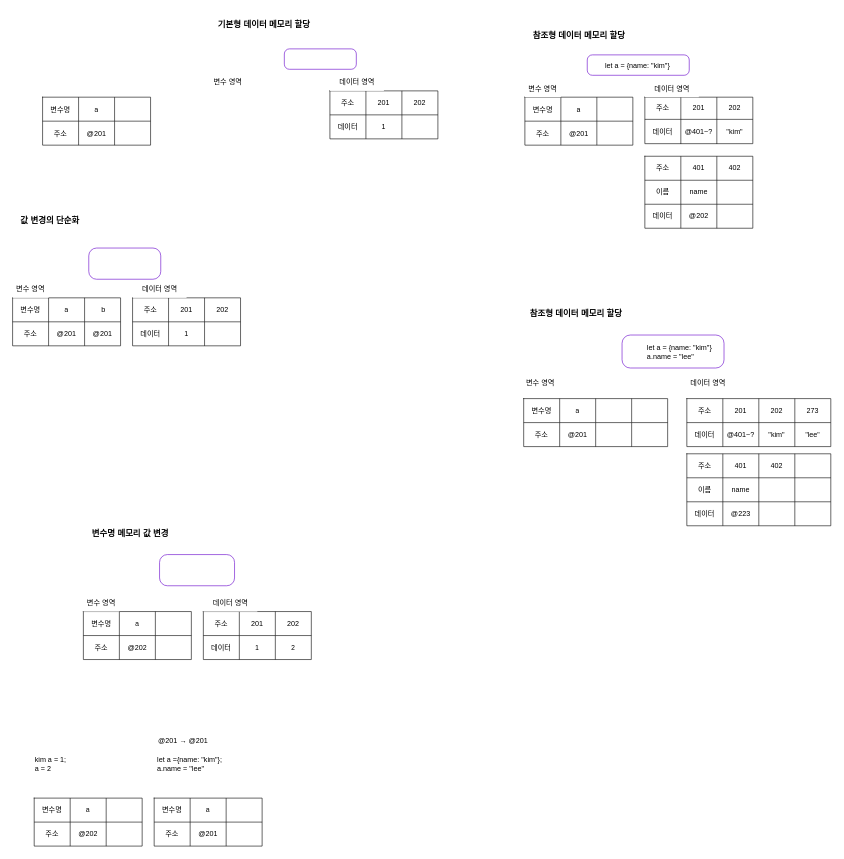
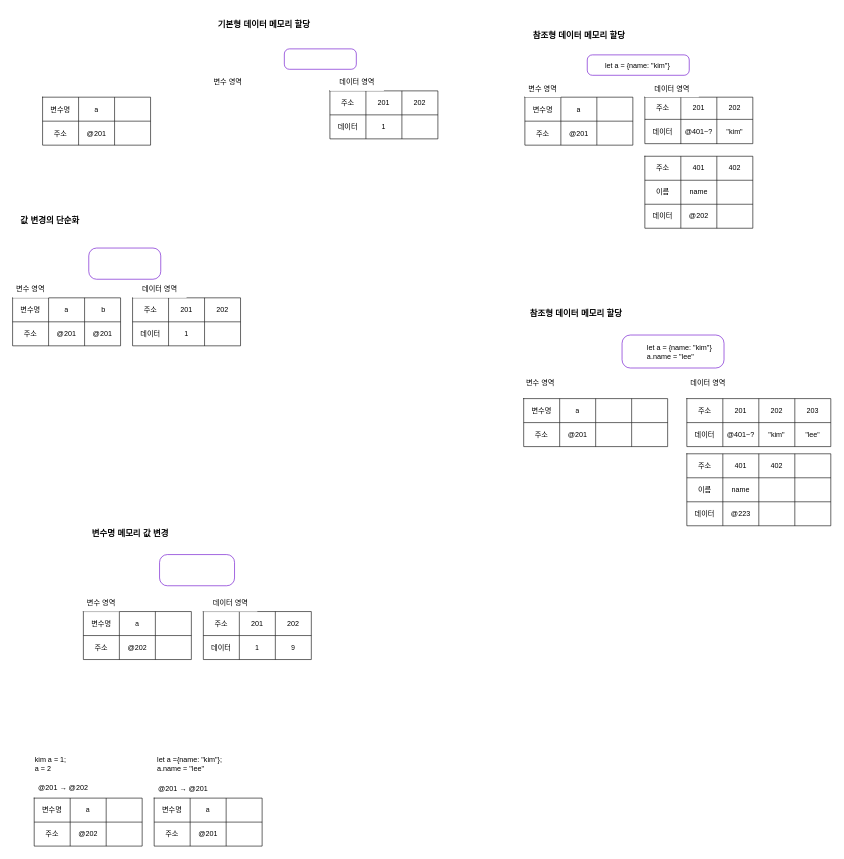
node "273": label "273" -> "203"
node "2": label "2" -> "9"
node "@201 → @201": moved (183, 741) -> (183, 789)
node "@201 → @202": added
